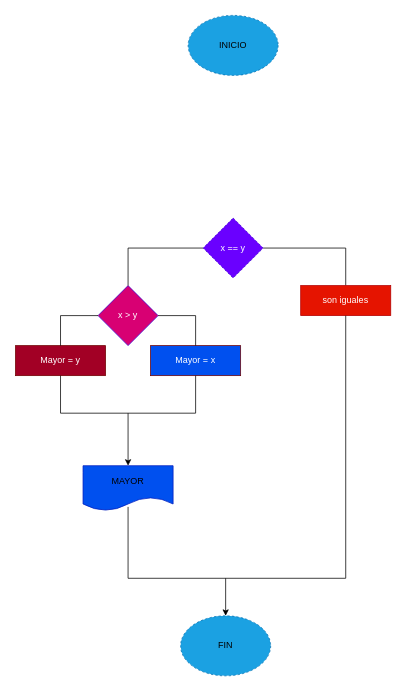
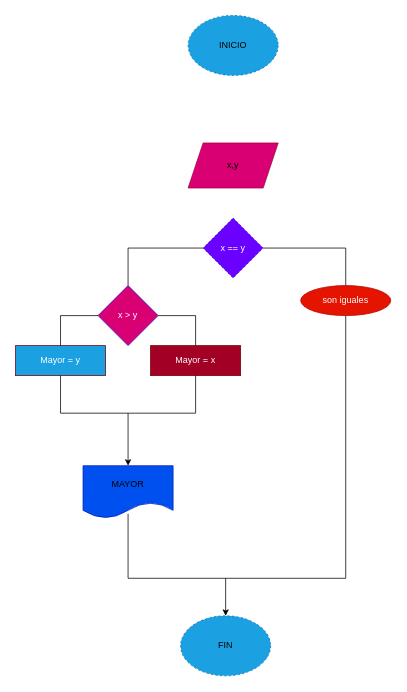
node "x,y": added
node "son iguales": shape rectangle -> ellipse
node "Mayor = y": fillcolor #a20025 -> #1ba1e2
node "Mayor = x": fillcolor #0050ef -> #a20025
node "MAYOR": size 90x45 -> 90x53
